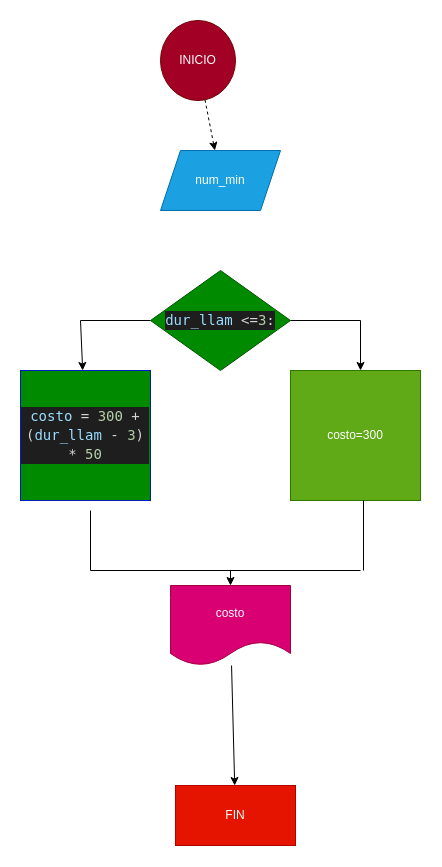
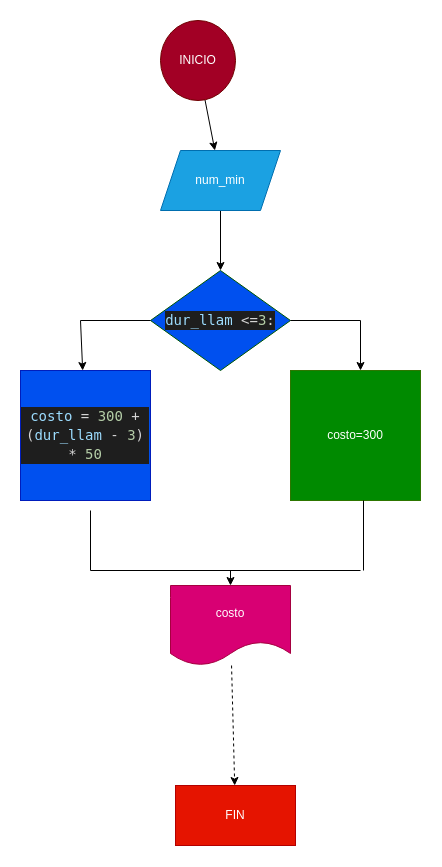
edge "INICIO" -> "num_min": style dashed -> solid
edge "num_min" -> "dur_llam <=3:": added
node "dur_llam <=3:": fillcolor #008a00 -> #0050ef
node "costo = 300 + (dur_llam - 3) * 50": fillcolor #008a00 -> #0050ef
node "costo=300": fillcolor #60a917 -> #008a00
edge "costo" -> "FIN": style solid -> dashed
